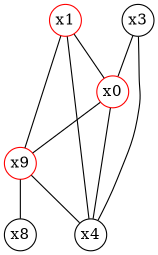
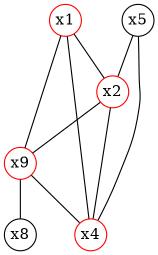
node "x3": label "x3" -> "x5"
node "x0": label "x0" -> "x2"
node "x4": color black -> red
